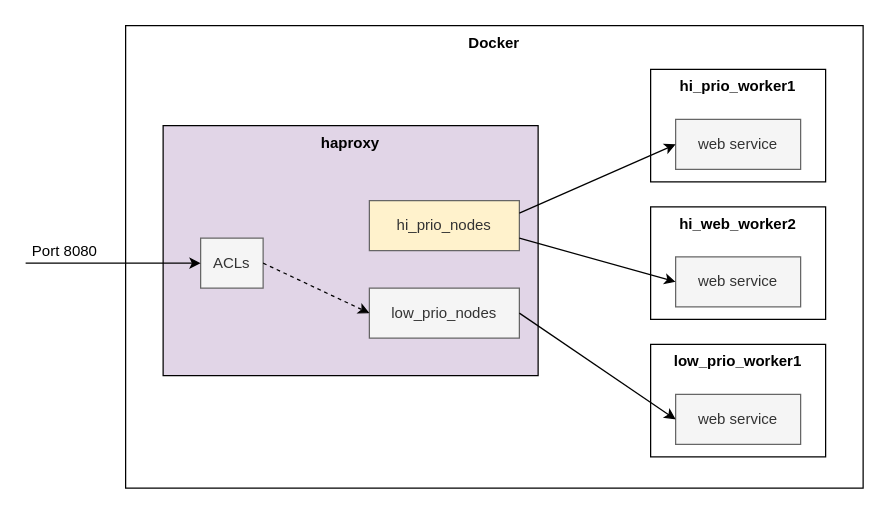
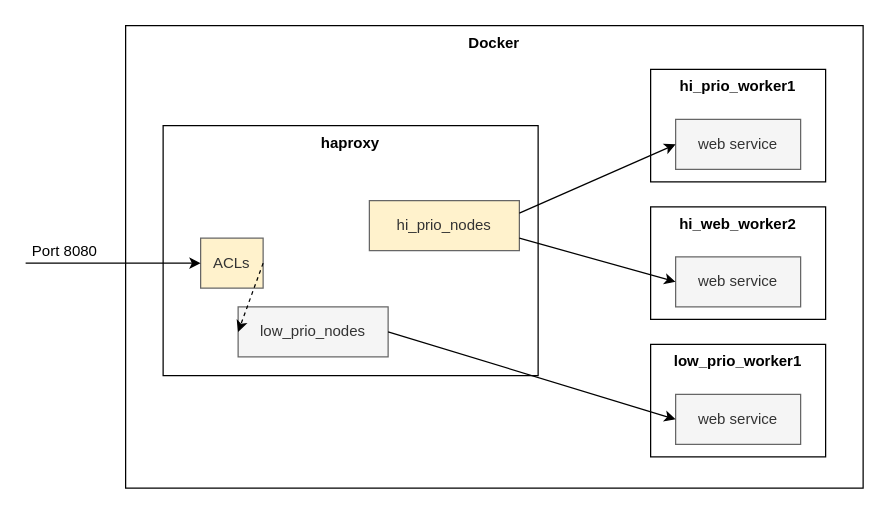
node "haproxy": fillcolor #e1d5e7 -> #ffffff
node "ACLs": fillcolor #f5f5f5 -> #fff2cc
node "low_prio_nodes": moved (444, 313) -> (313, 332)
